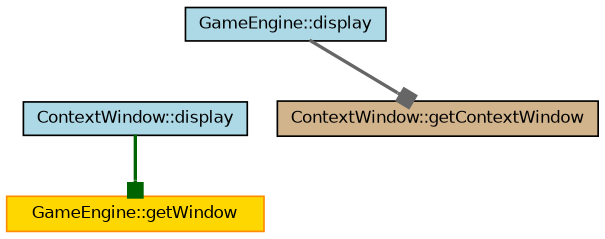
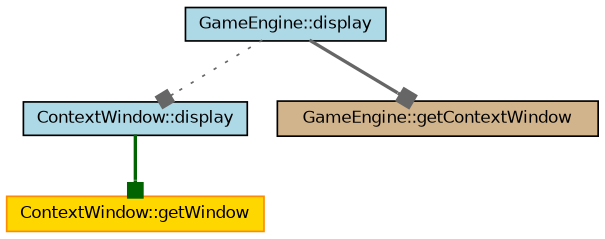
edge "GameEngine::display" -> "ContextWindow::display": added
node "ContextWindow::getContextWindow": label "ContextWindow::getContextWindow" -> "GameEngine::getContextWindow"
node "GameEngine::getWindow": label "GameEngine::getWindow" -> "ContextWindow::getWindow"
